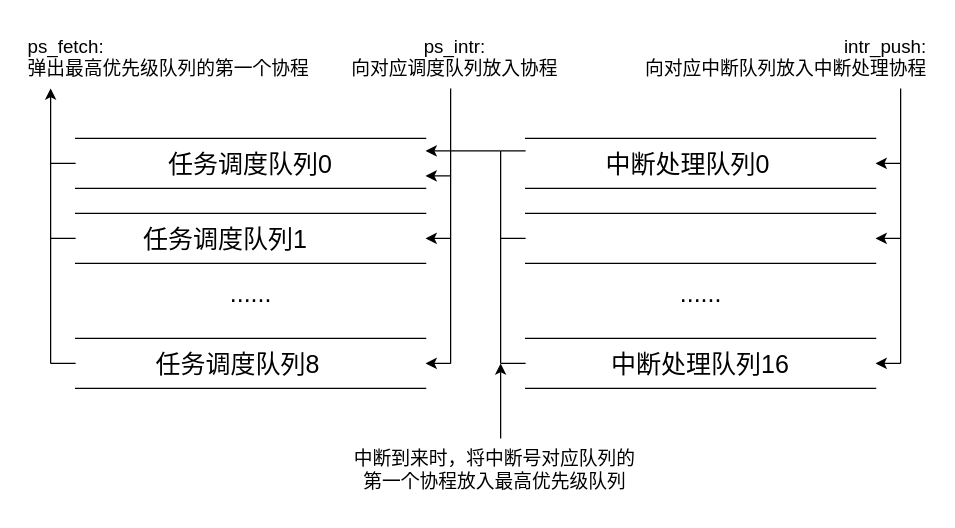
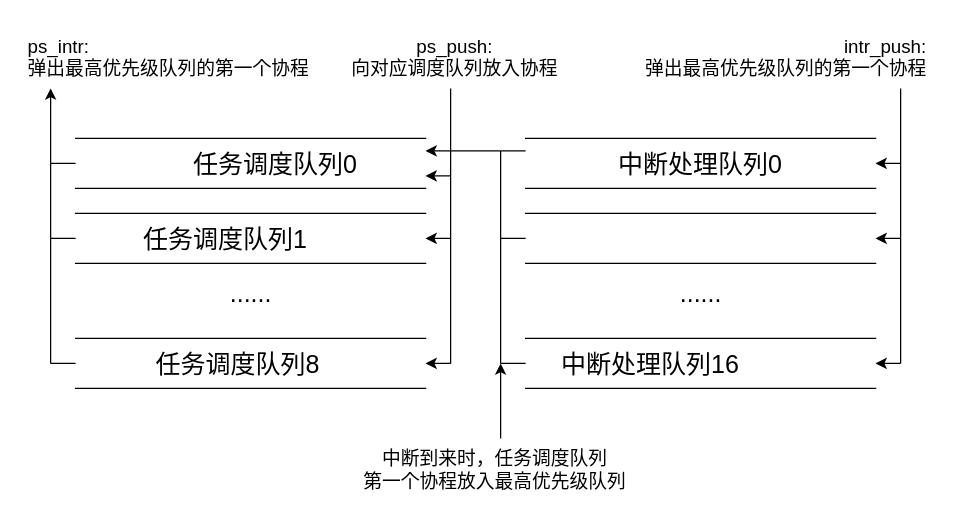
node "ps_fetch: 弹出最高优先级队列的第一个协程": label "ps_fetch: 弹出最高优先级队列的第一个协程" -> "ps_intr: 弹出最高优先级队列的第一个协程"
node "ps_intr: 向对应调度队列放入协程": label "ps_intr: 向对应调度队列放入协程" -> "ps_push: 向对应调度队列放入协程"
node "intr_push: 向对应中断队列放入中断处理协程": label "intr_push: 向对应中断队列放入中断处理协程" -> "intr_push: 弹出最高优先级队列的第一个协程"
node "任务调度队列0": moved (251, 163) -> (276, 163)
node "中断处理队列0": moved (688, 163) -> (701, 163)
node "中断处理队列16": moved (701, 363) -> (651, 363)
node "中断到来时，将中断号对应队列的 第一个协程放入最高优先级队列": label "中断到来时，将中断号对应队列的 第一个协程放入最高优先级队列" -> "中断到来时，任务调度队列 第一个协程放入最高优先级队列"
